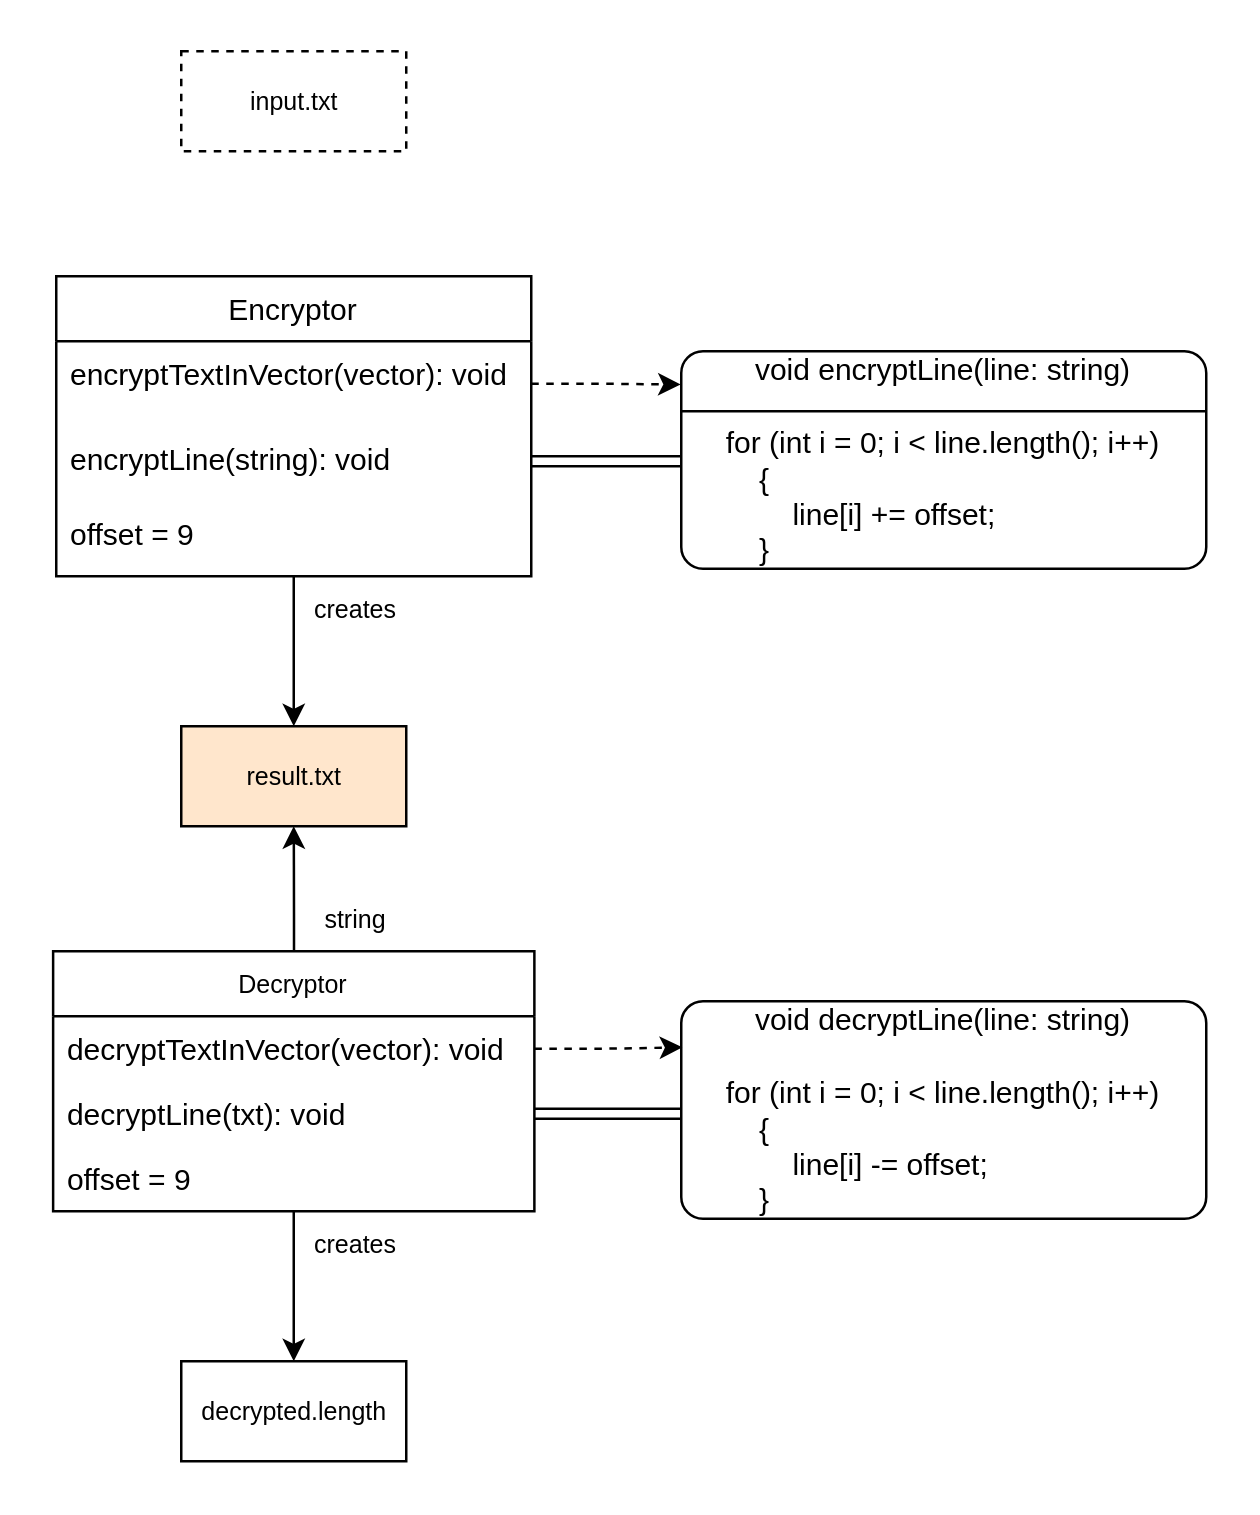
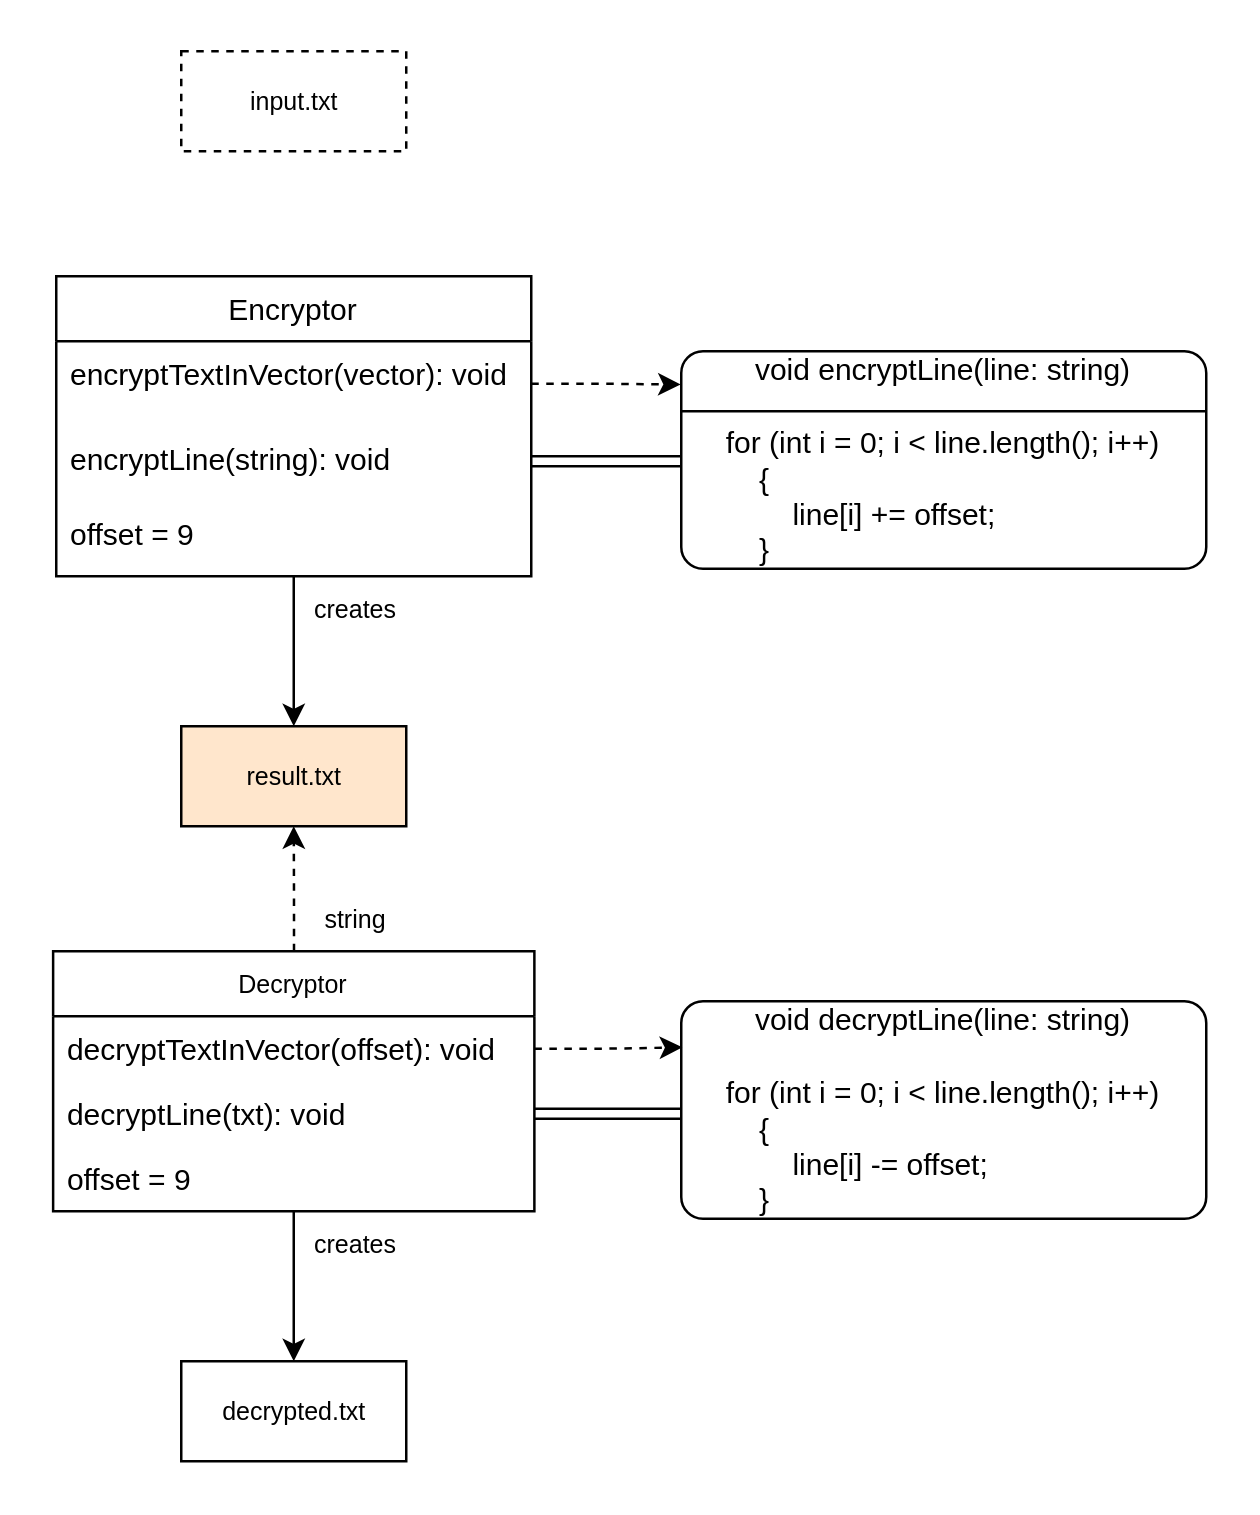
edge "Decryptor" -> "result.txt": style solid -> dashed
node "decryptTextInVector(vector): void": label "decryptTextInVector(vector): void" -> "decryptTextInVector(offset): void"
node "decrypted.length": label "decrypted.length" -> "decrypted.txt"
